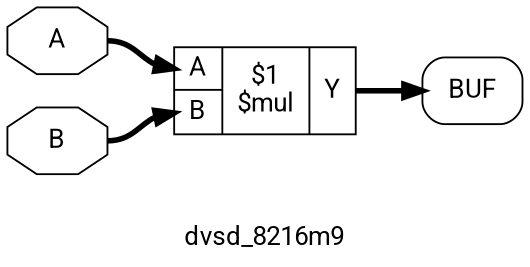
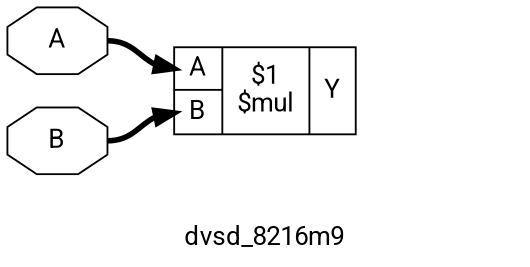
node "BUF": removed
